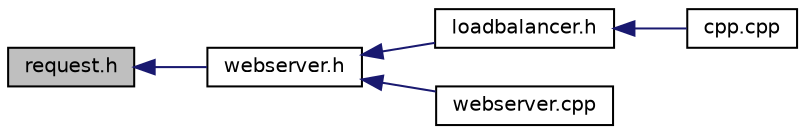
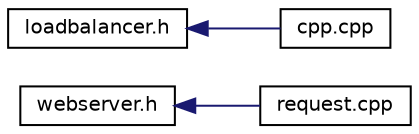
edge "loadbalancer.h" -> "webserver.h": removed
node "request.h": removed
node "webserver.cpp": label "webserver.cpp" -> "request.cpp"
